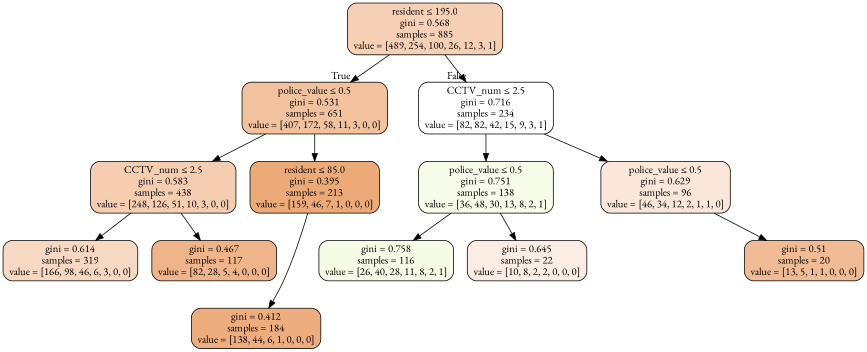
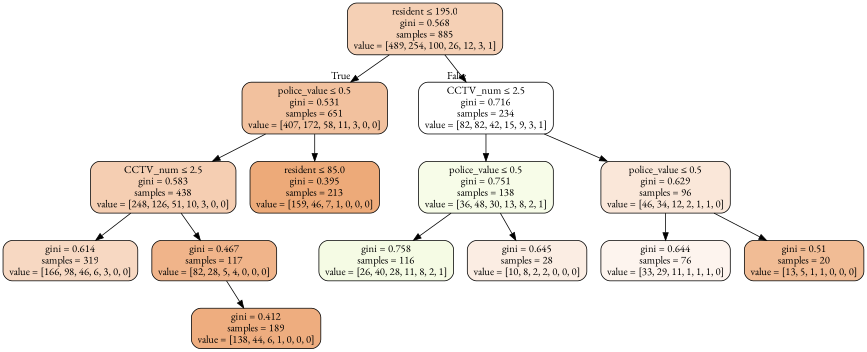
edge "resident ≤ 85.0" -> "gini = 0.412": now "gini = 0.467" -> "gini = 0.412"
node "gini = 0.645": text "samples = 22" -> "samples = 28"
node "gini = 0.644": added
node "gini = 0.412": text "samples = 184" -> "samples = 189"
